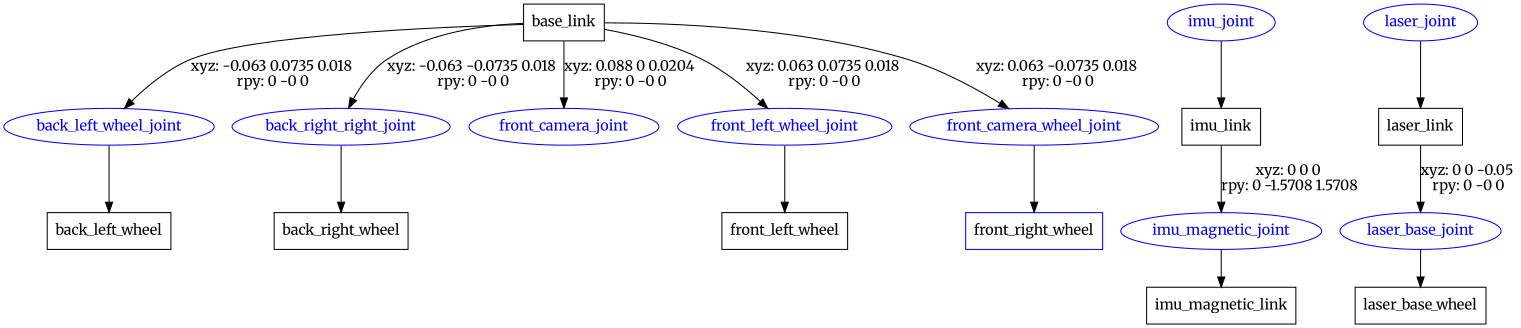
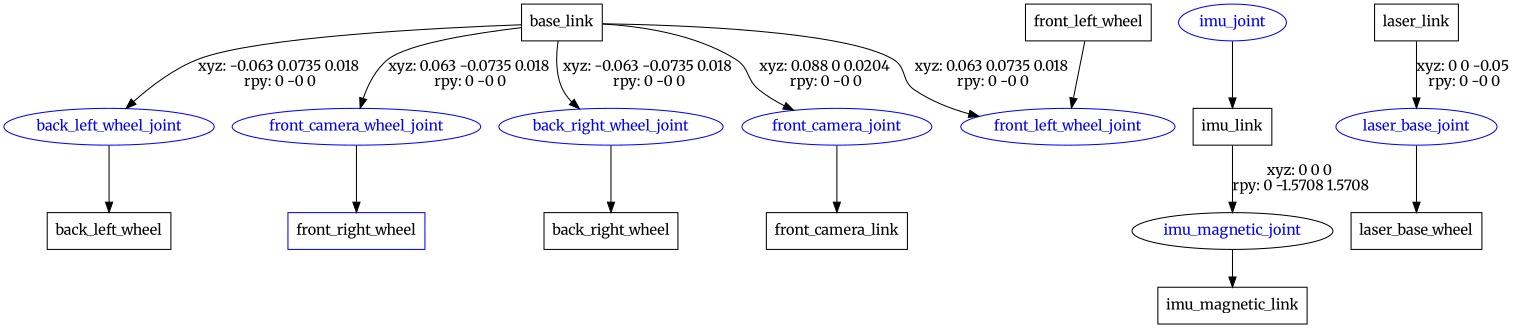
node "laser_joint": removed
node "back_right_right_joint": label "back_right_right_joint" -> "back_right_wheel_joint"
edge "front_left_wheel_joint" -> "front_left_wheel": reversed
node "front_camera_link": added
node "imu_magnetic_joint": color blue -> black
